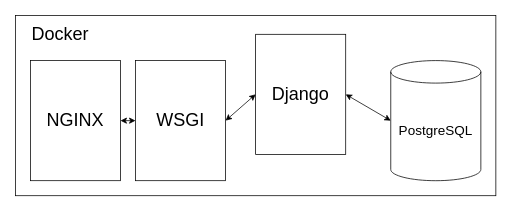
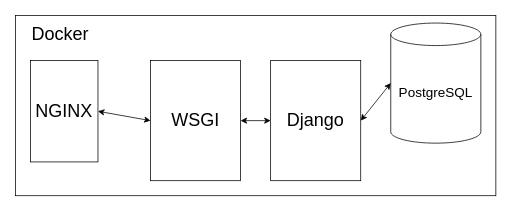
node "Django": moved (300, 94) -> (315, 120)
node "NGINX": size 90x120 -> 68x101
node "WSGI": moved (180, 120) -> (195, 120)
node "PostgreSQL": moved (435, 120) -> (435, 83)
